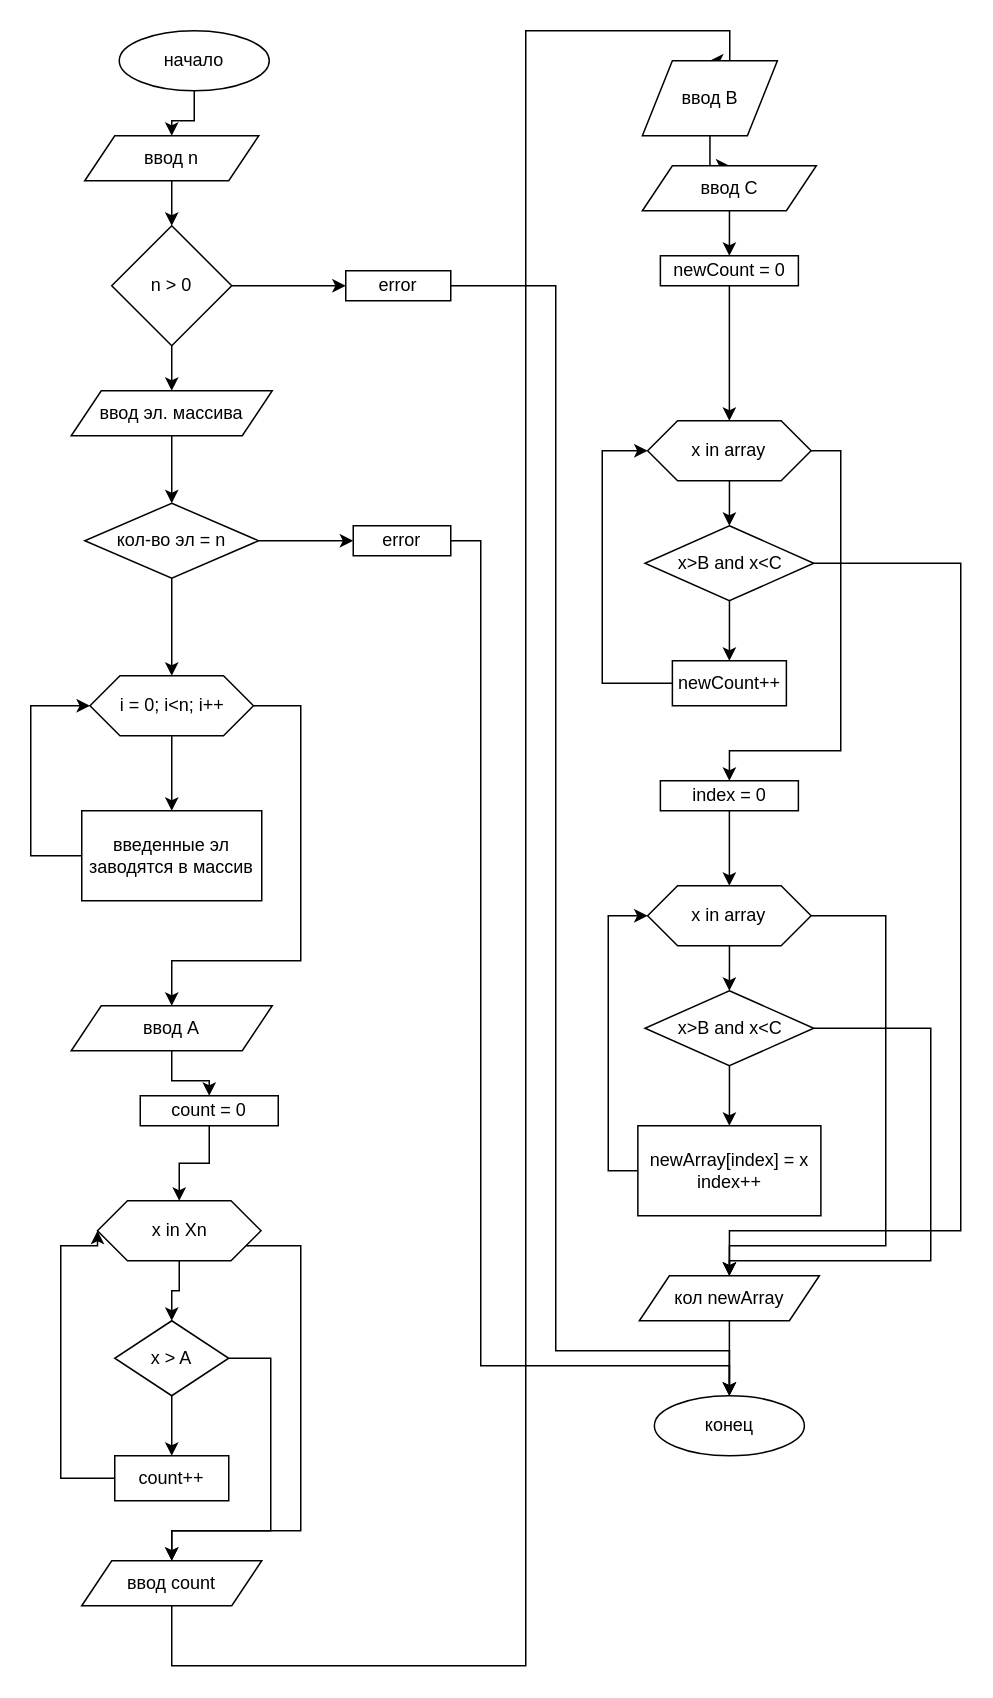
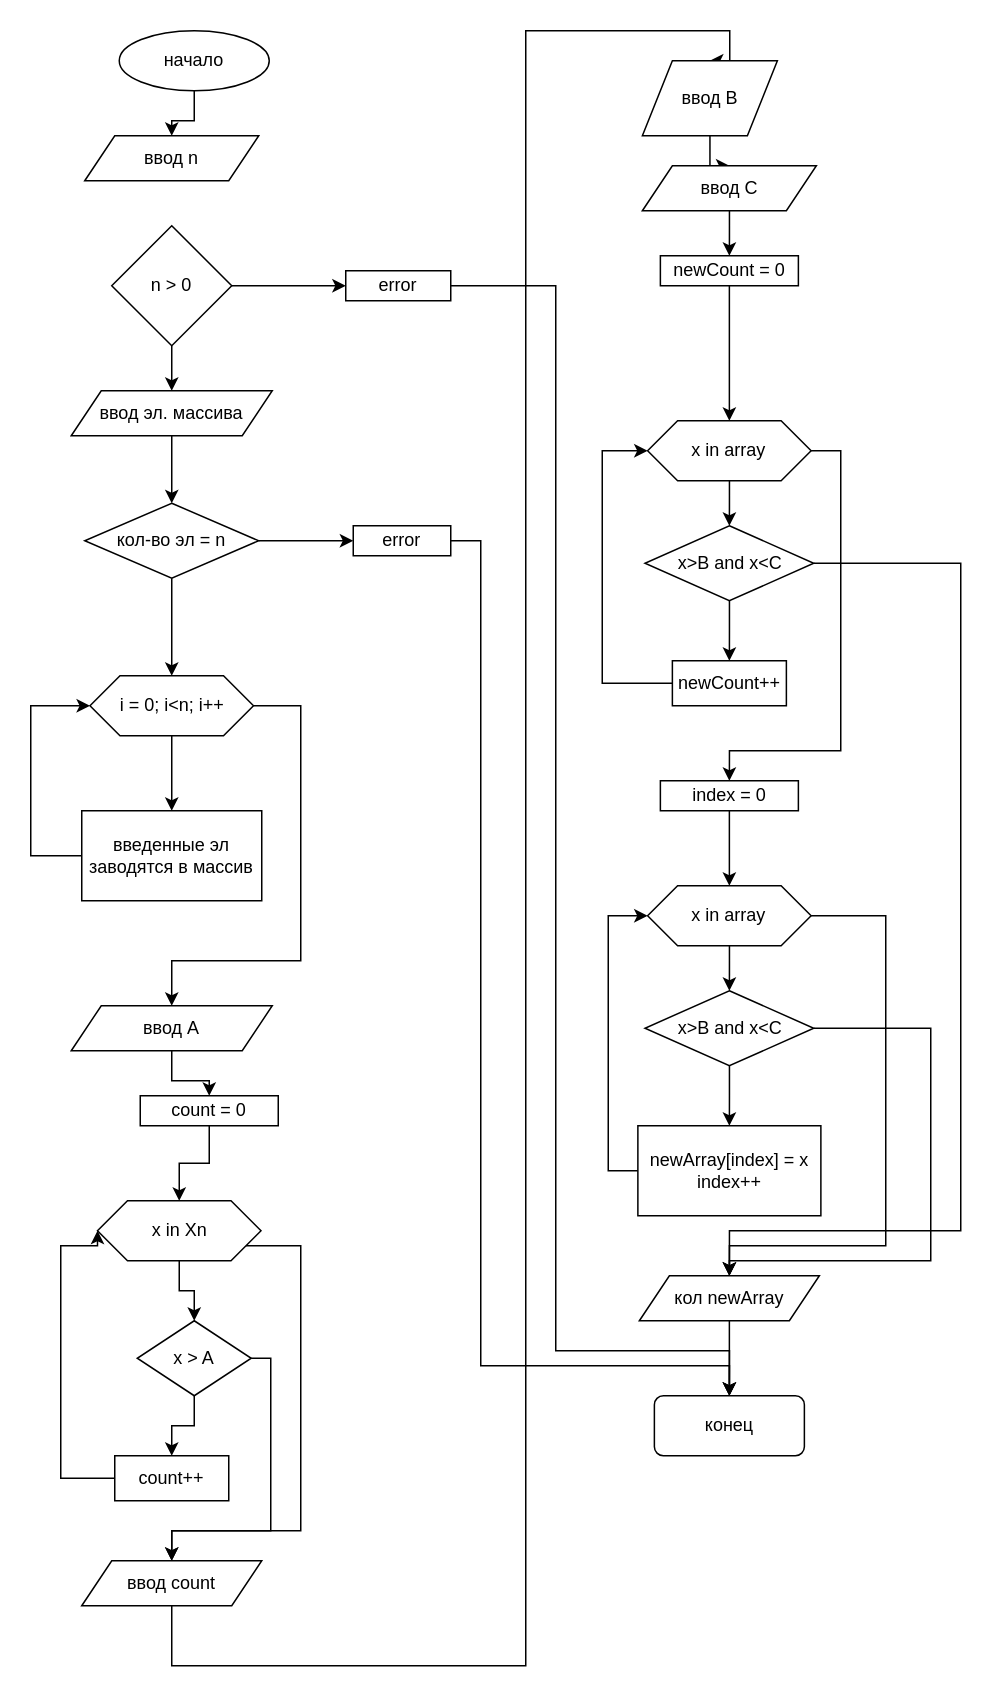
edge "ввод n" -> "n > 0": removed
node "x > A": moved (172, 1358) -> (194, 1358)
node "конец": shape ellipse -> rounded rectangle
